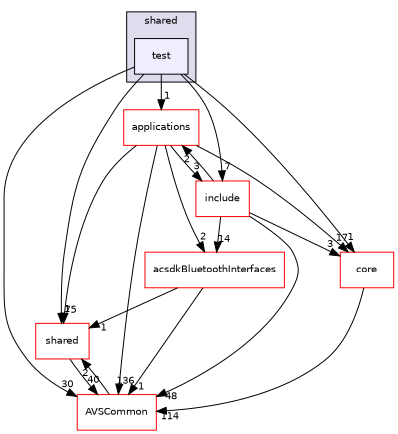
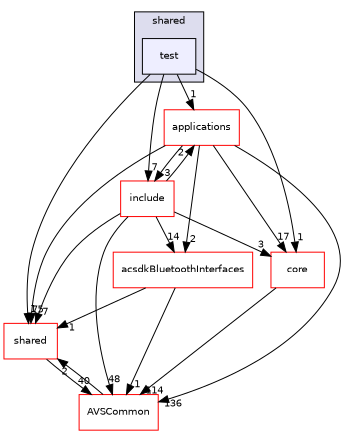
edge "test" -> "AVSCommon": removed
edge "include" -> "shared": added
